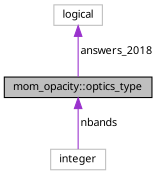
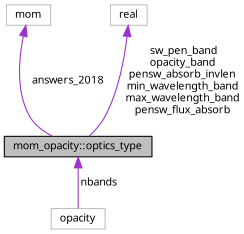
node "logical": label "logical" -> "mom"
node "real": added
node "integer": label "integer" -> "opacity"
